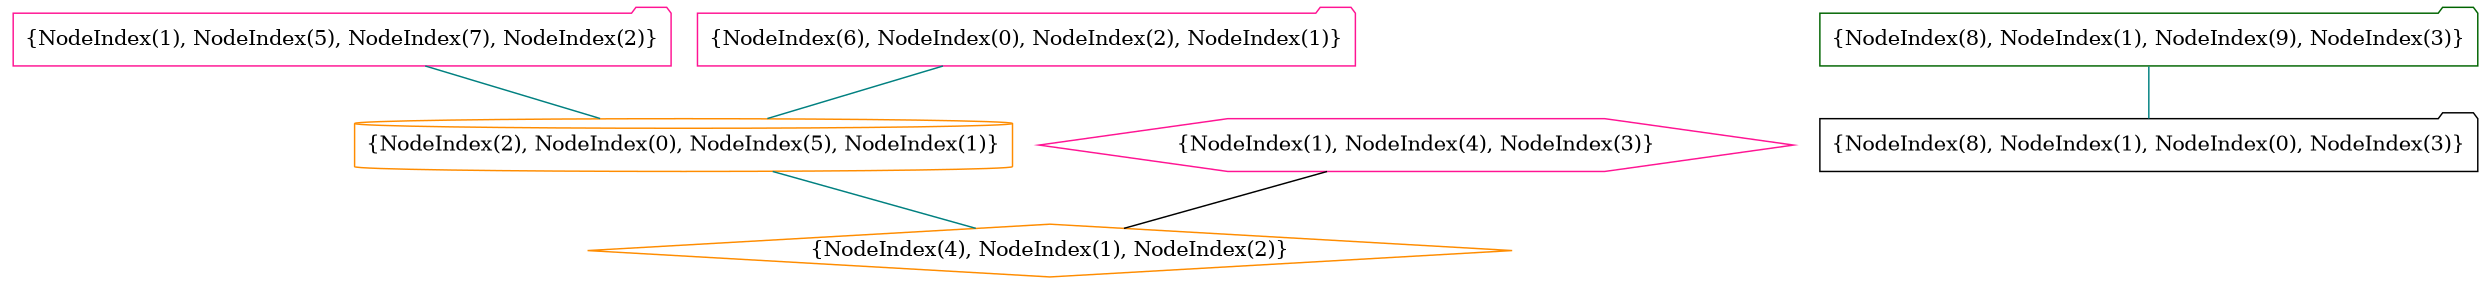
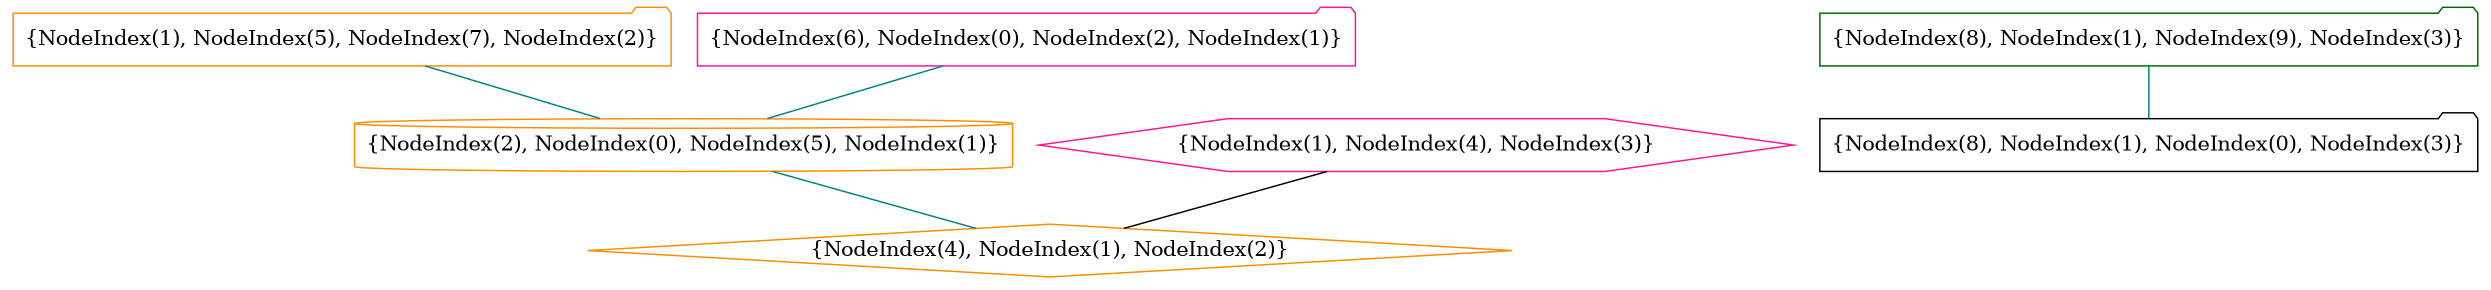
node "{NodeIndex(1), NodeIndex(5), NodeIndex(7), NodeIndex(2)}": color deeppink -> darkorange
